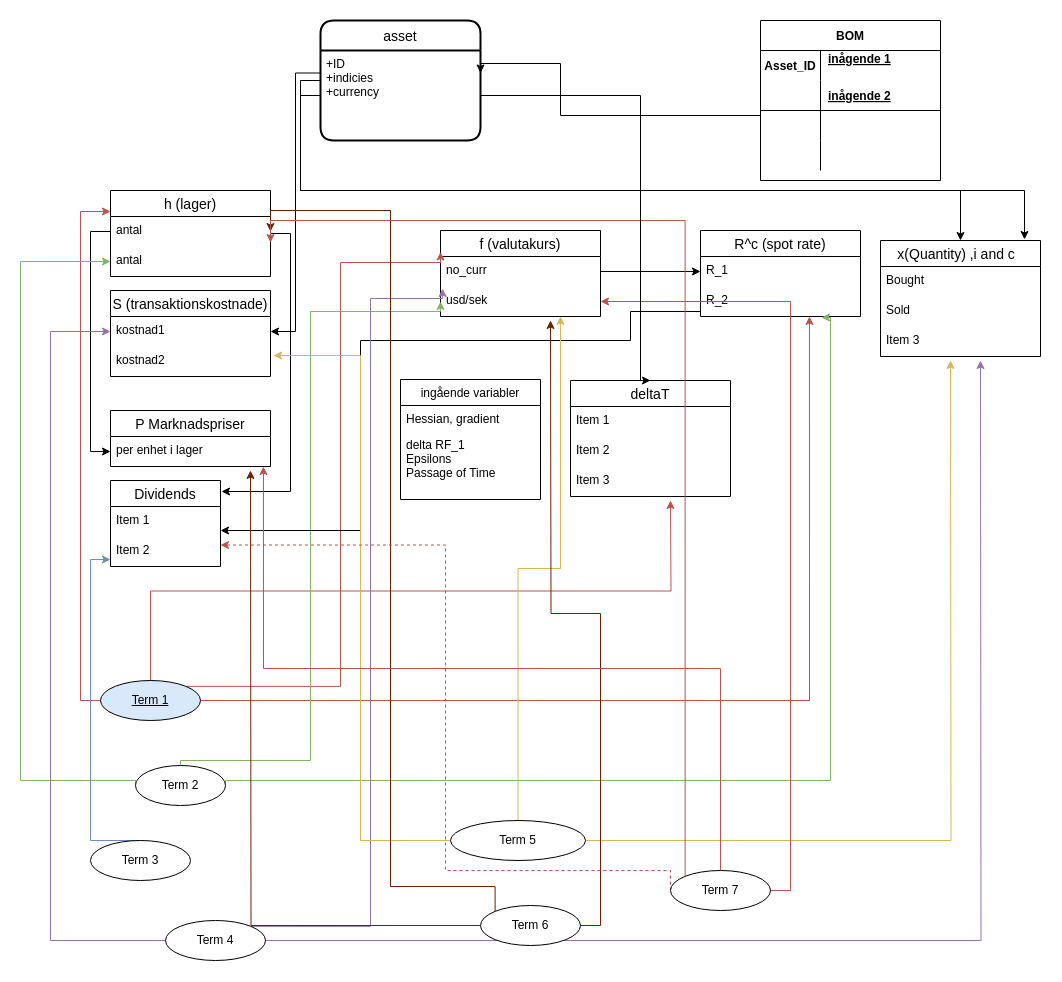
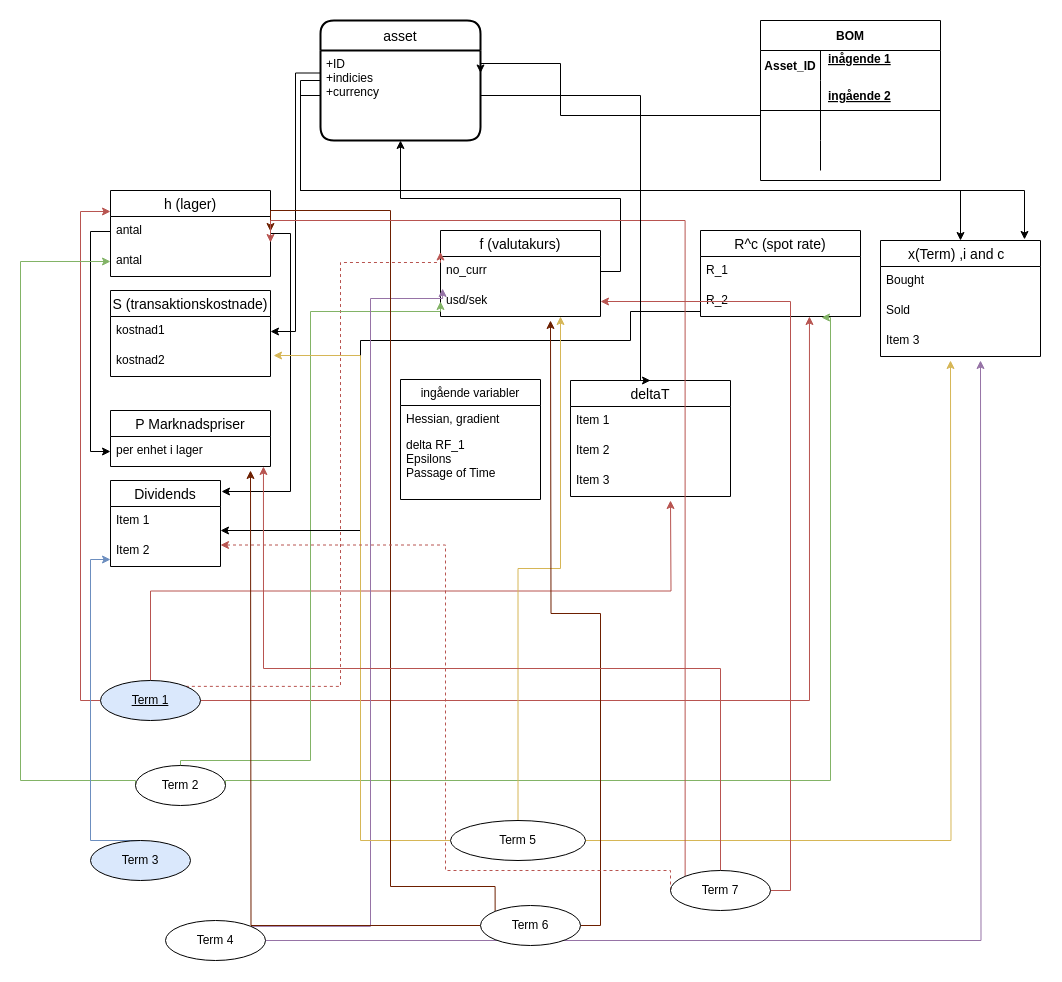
node "inågende 2": label "inågende 2" -> "ingående 2"
node "x(Quantity) ,i and c": label "x(Quantity) ,i and c" -> "x(Term) ,i and c"
edge "no_curr" -> "R_1": now "no_curr" -> "+ID +indicies +currency"
edge "Term 1" -> "f (valutakurs)": style solid -> dashed
edge "Term 4" -> "kostnad1": removed
node "Term 3": fillcolor #ffffff -> #dae8fc
